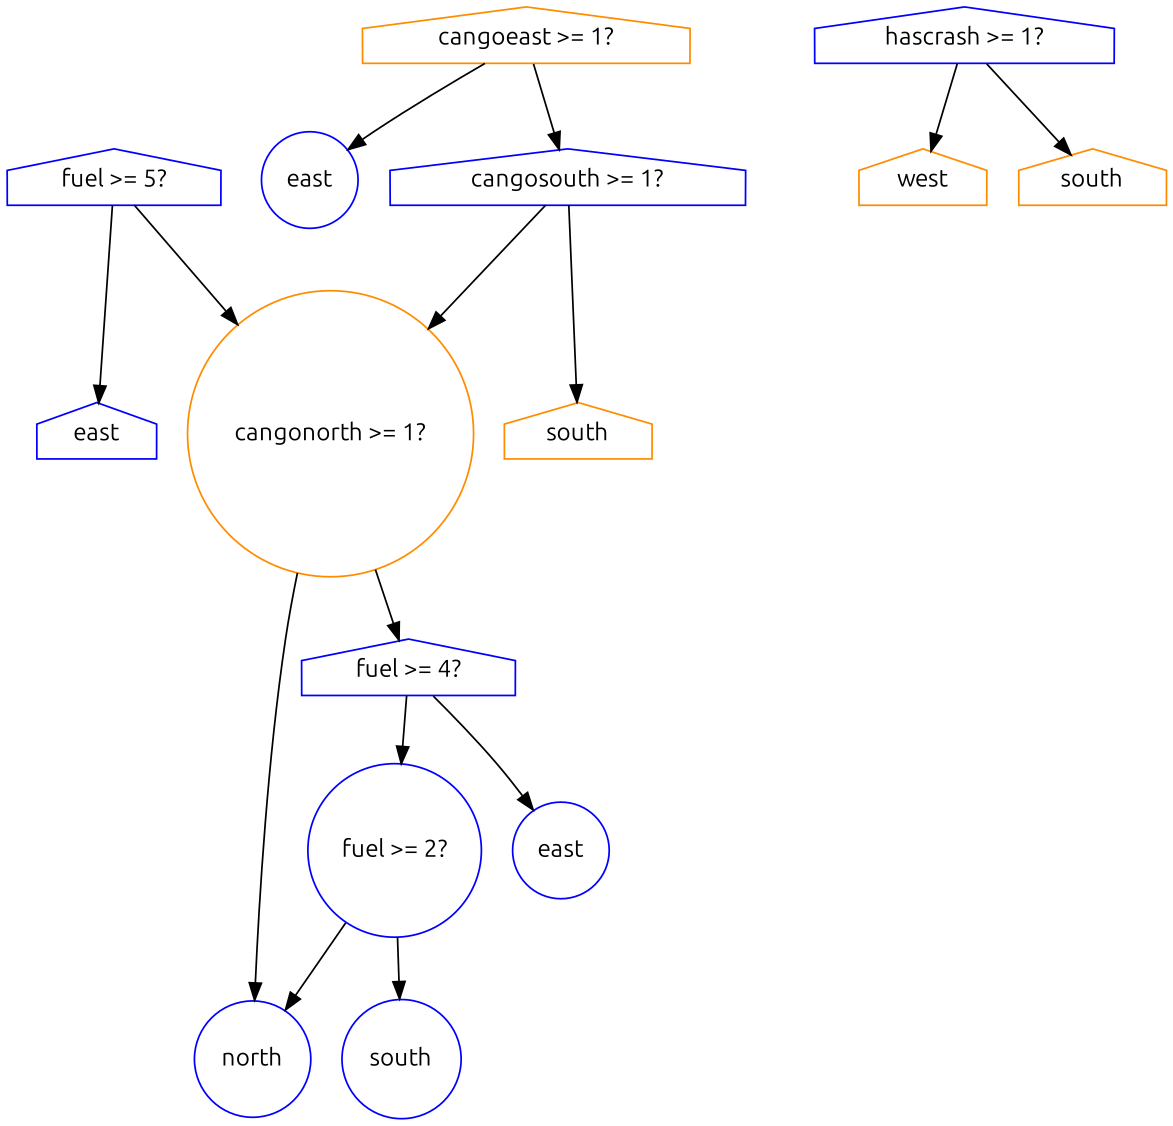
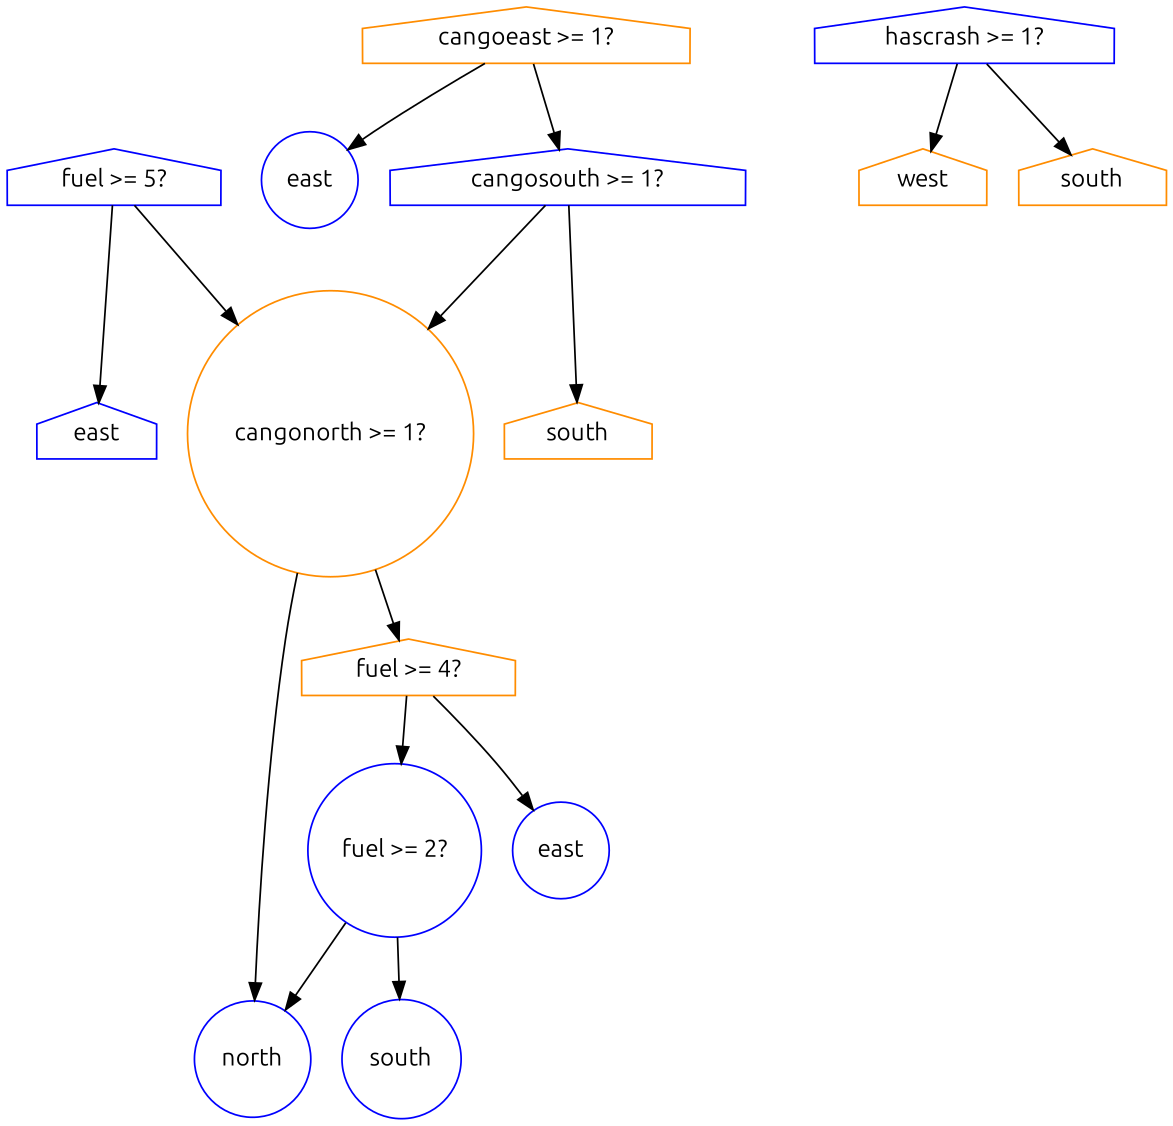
node "fuel >= 4?": color blue -> darkorange
